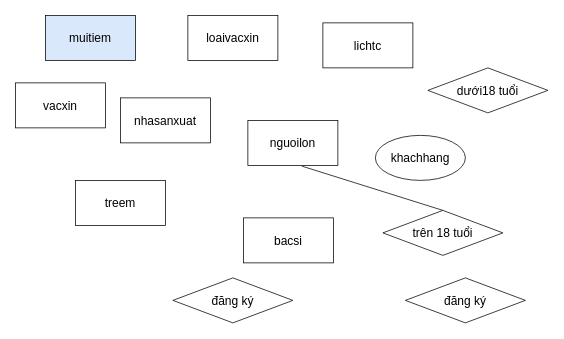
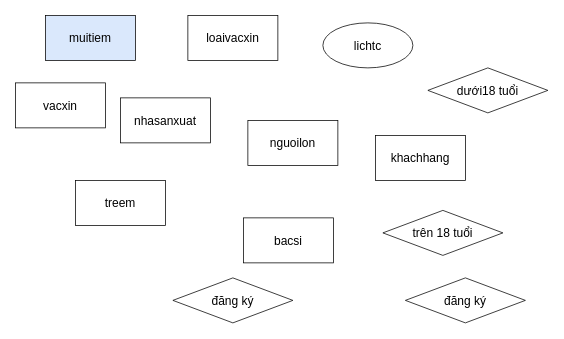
node "lichtc": shape rectangle -> ellipse
node "khachhang": shape ellipse -> rectangle
edge "nguoilon" -- "trên 18 tuổi": removed
